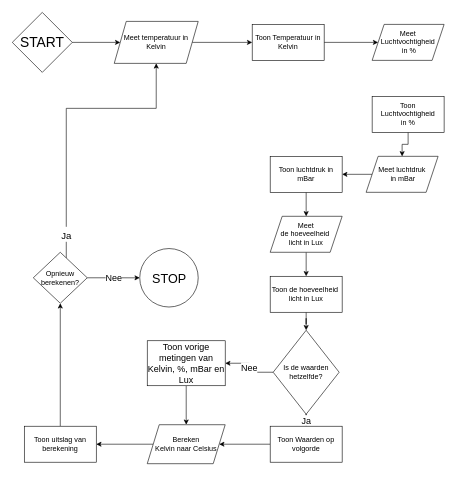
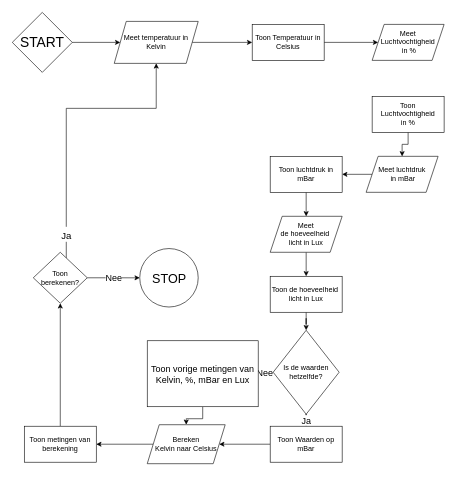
node "Toon Temperatuur in Kelvin": label "Toon Temperatuur in Kelvin" -> "Toon Temperatuur in Celsius"
node "Opnieuw berekenen?": label "Opnieuw berekenen?" -> "Toon berekenen?"
node "Toon vorige metingen van Kelvin, %, mBar en Lux": size 78x45 -> 111x66
node "Toon uitslag van berekening": label "Toon uitslag van berekening" -> "Toon metingen van berekening"
node "Toon Waarden op volgorde": label "Toon Waarden op volgorde" -> "Toon Waarden op mBar"
